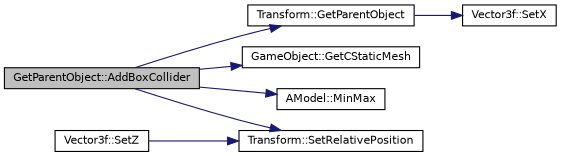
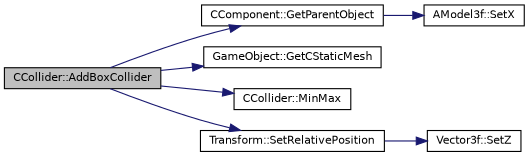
node "Transform::GetParentObject": label "Transform::GetParentObject" -> "CComponent::GetParentObject"
node "Vector3f::SetX": label "Vector3f::SetX" -> "AModel3f::SetX"
node "GetParentObject::AddBoxCollider": label "GetParentObject::AddBoxCollider" -> "CCollider::AddBoxCollider"
node "AModel::MinMax": label "AModel::MinMax" -> "CCollider::MinMax"
edge "Vector3f::SetZ" -> "Transform::SetRelativePosition": reversed
